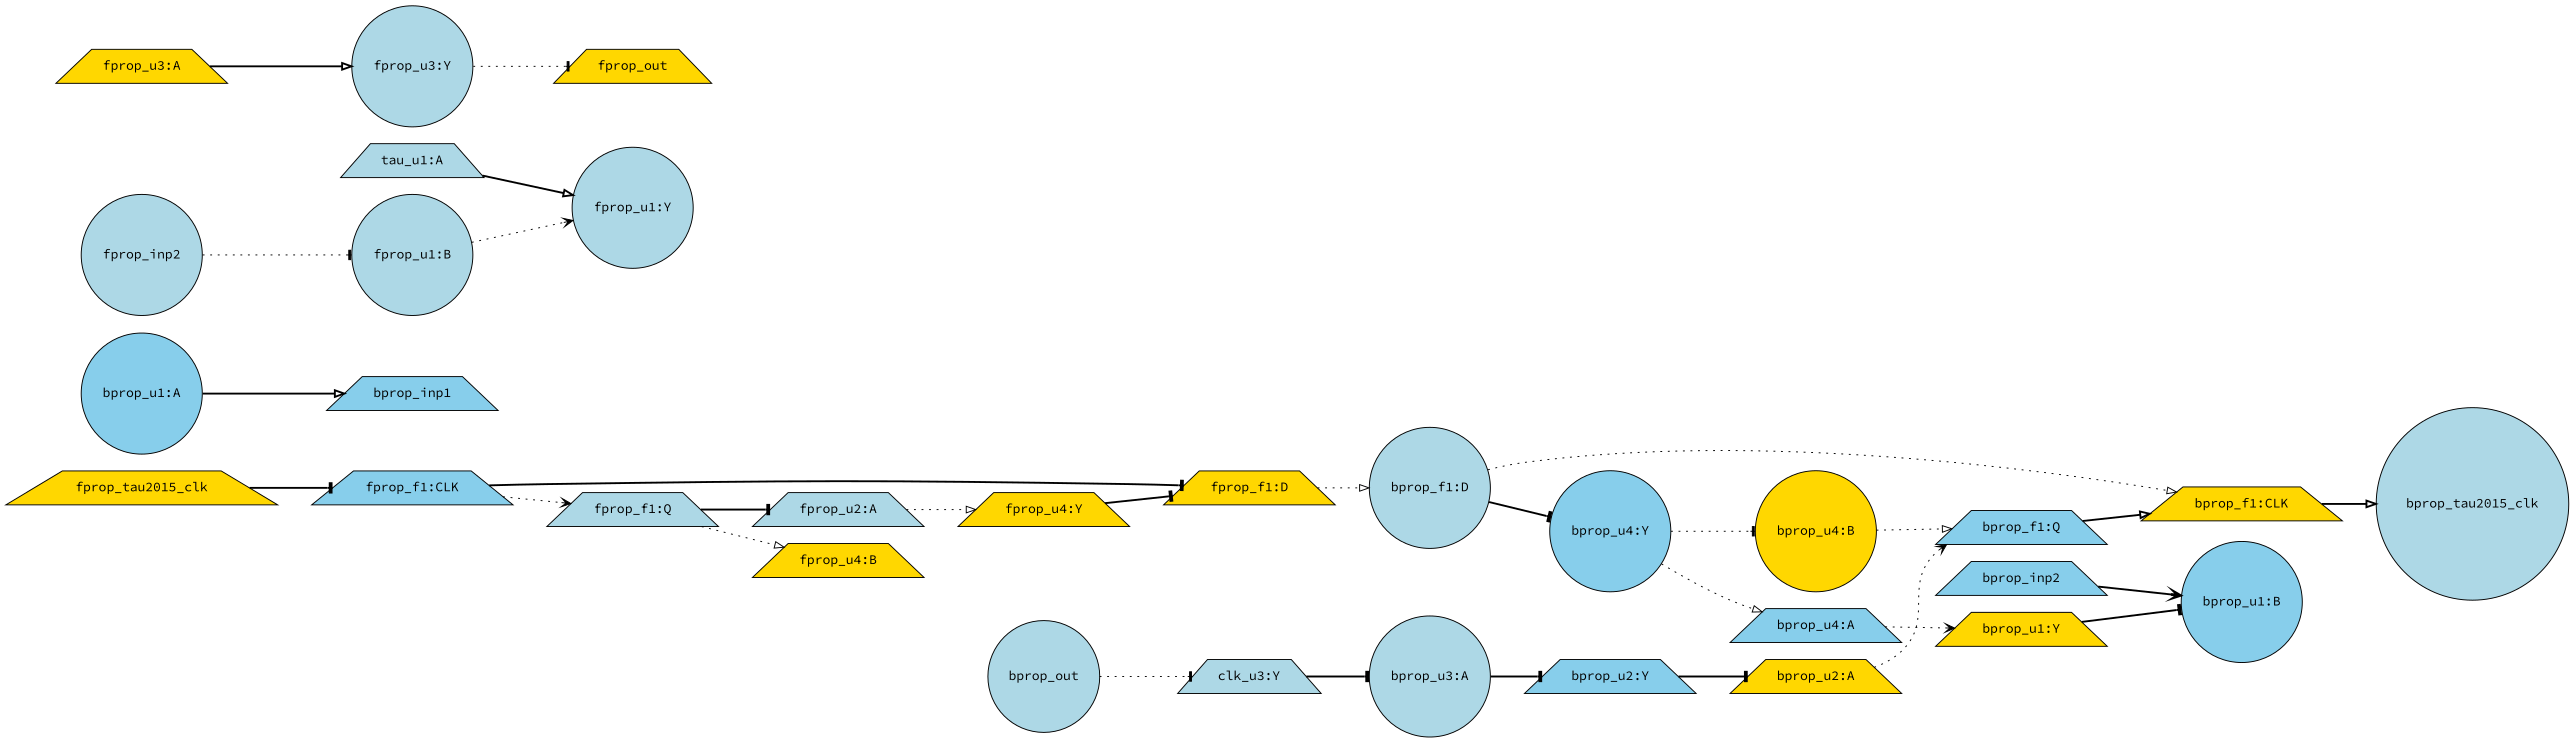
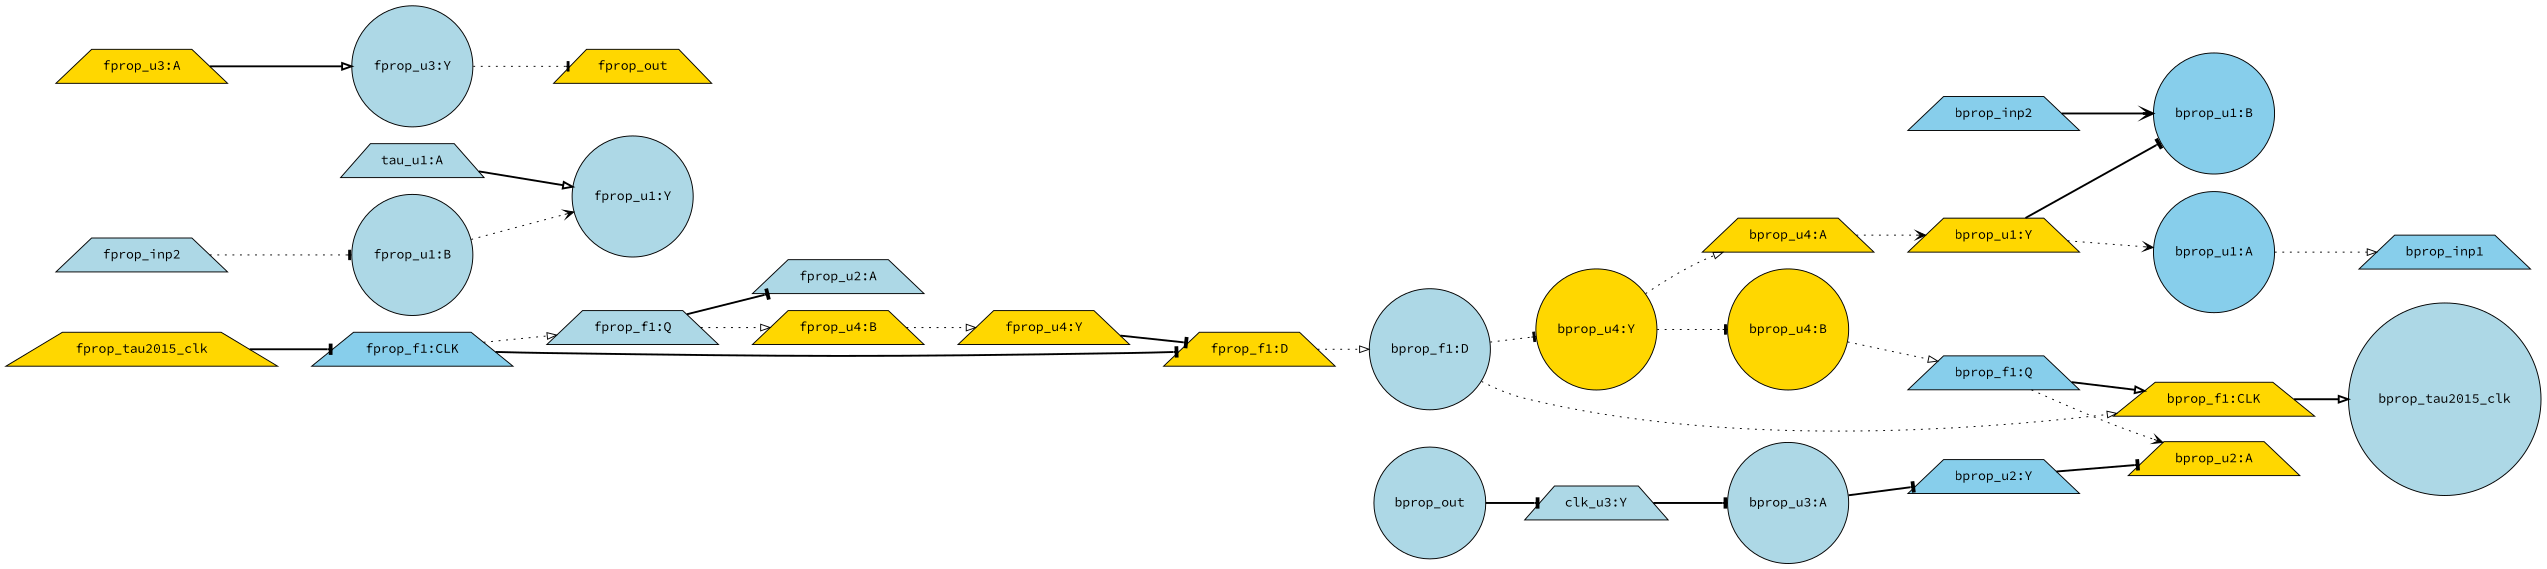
edge "bprop_u1:Y" -> "bprop_u1:A": added
node "fprop_inp2": shape circle -> trapezium
edge "bprop_u1:A" -> "bprop_inp1": style bold -> dotted
edge "fprop_f1:CLK" -> "fprop_f1:Q": arrowhead vee -> onormal
edge "bprop_f1:D" -> "bprop_u4:Y": style bold -> dotted
edge "fprop_u2:A" -> "fprop_u4:Y": now "fprop_u4:B" -> "fprop_u4:Y"
node "bprop_u4:Y": fillcolor skyblue -> gold
edge "bprop_u2:A" -> "bprop_f1:Q": reversed
node "bprop_u4:A": fillcolor skyblue -> gold
edge "bprop_out" -> "clk_u3:Y": style dotted -> bold
